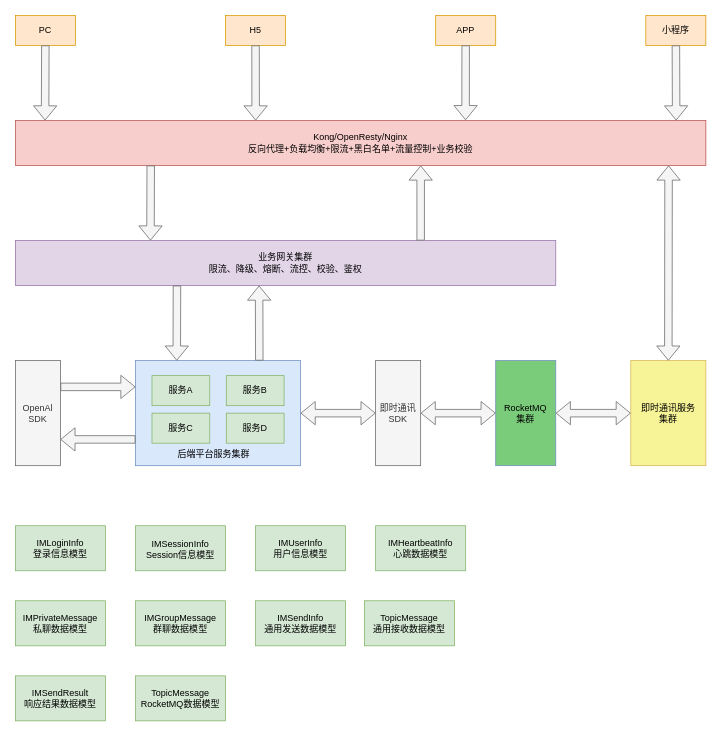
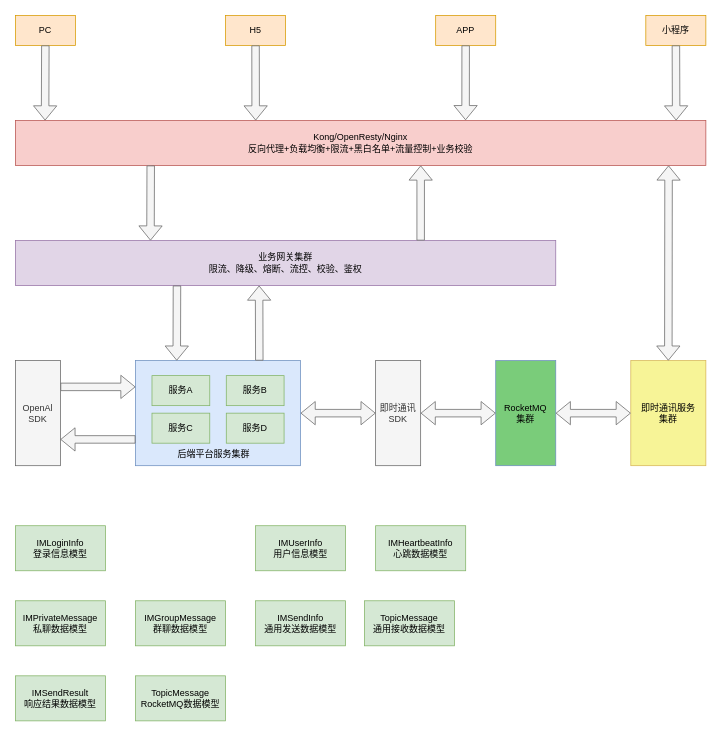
node "IMSessionInfo Session信息模型": removed
